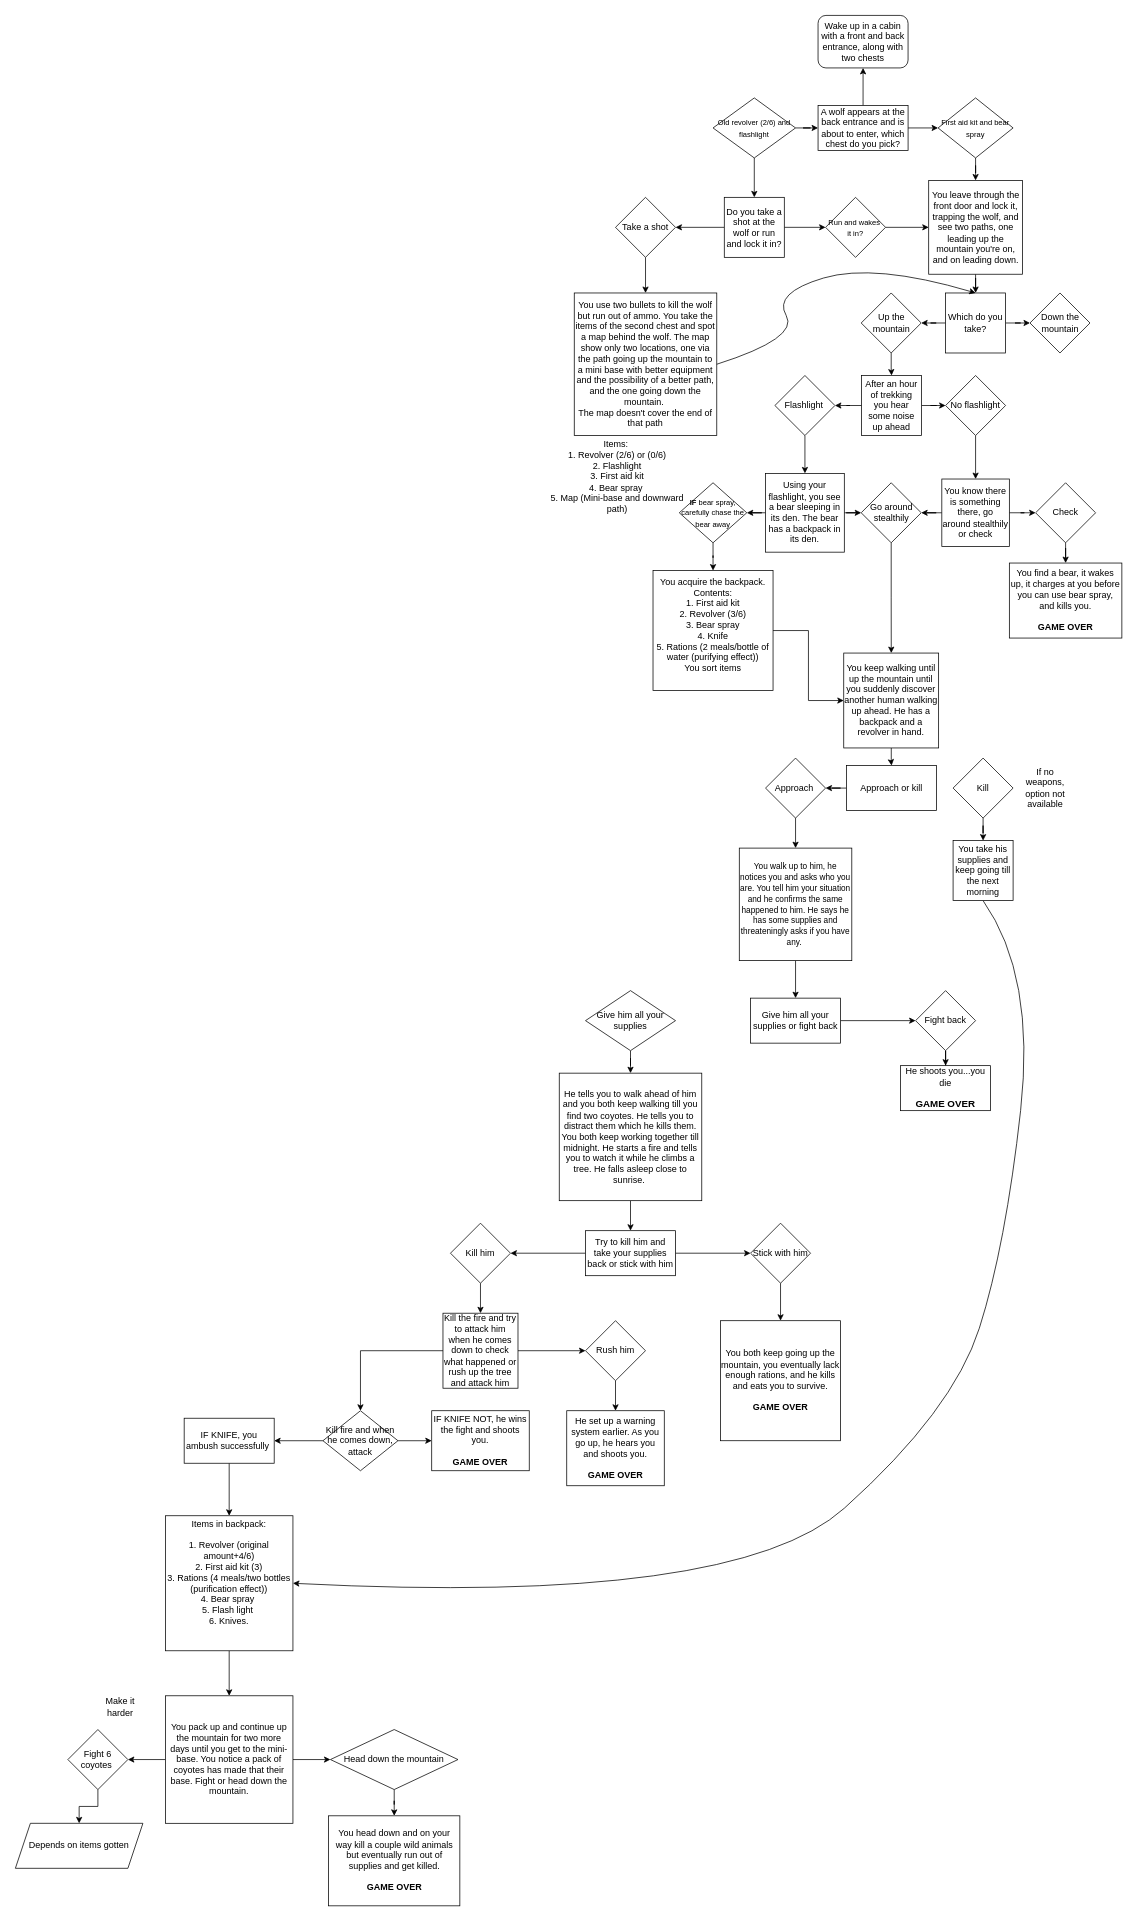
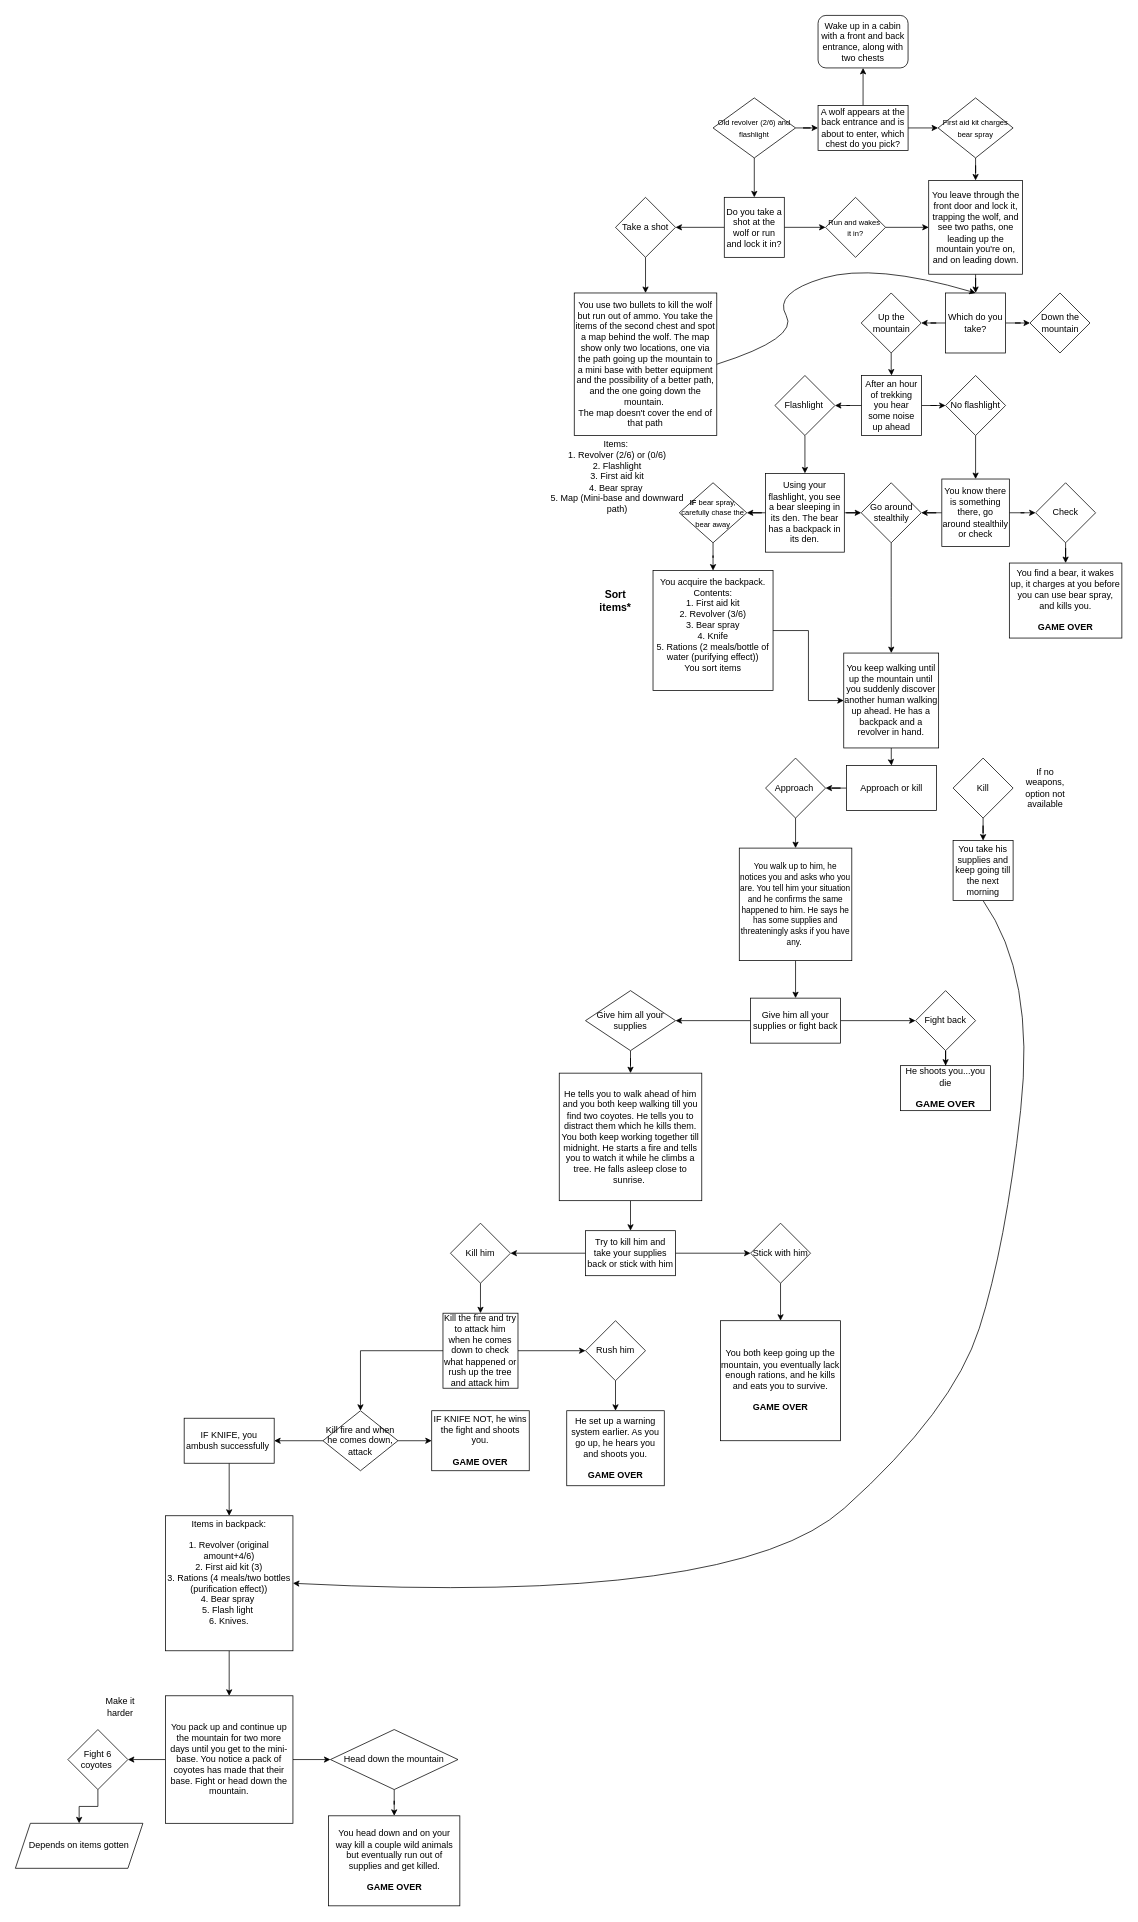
node "First aid kit and bear spray": label "First aid kit and bear spray" -> "First aid kit charges bear spray"
node "Sort items*": added
edge "Give him all your supplies or fight back" -> "Give him all your supplies": added
